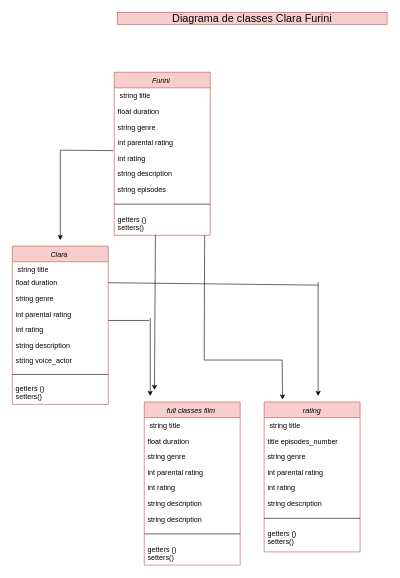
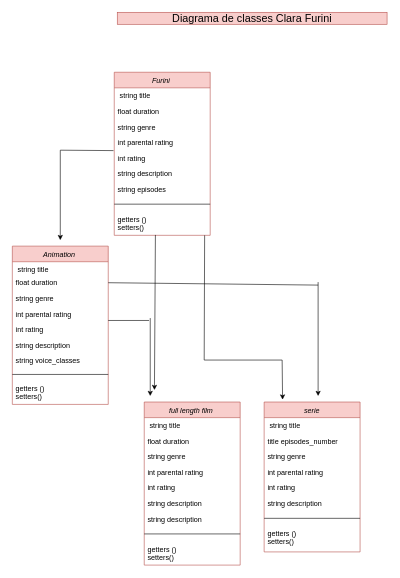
node "Clara": label "Clara" -> "Animation"
node "string voice_actor": label "string voice_actor" -> "string voice_classes"
node "full classes film": label "full classes film" -> "full length film"
node "rating": label "rating" -> "serie"
